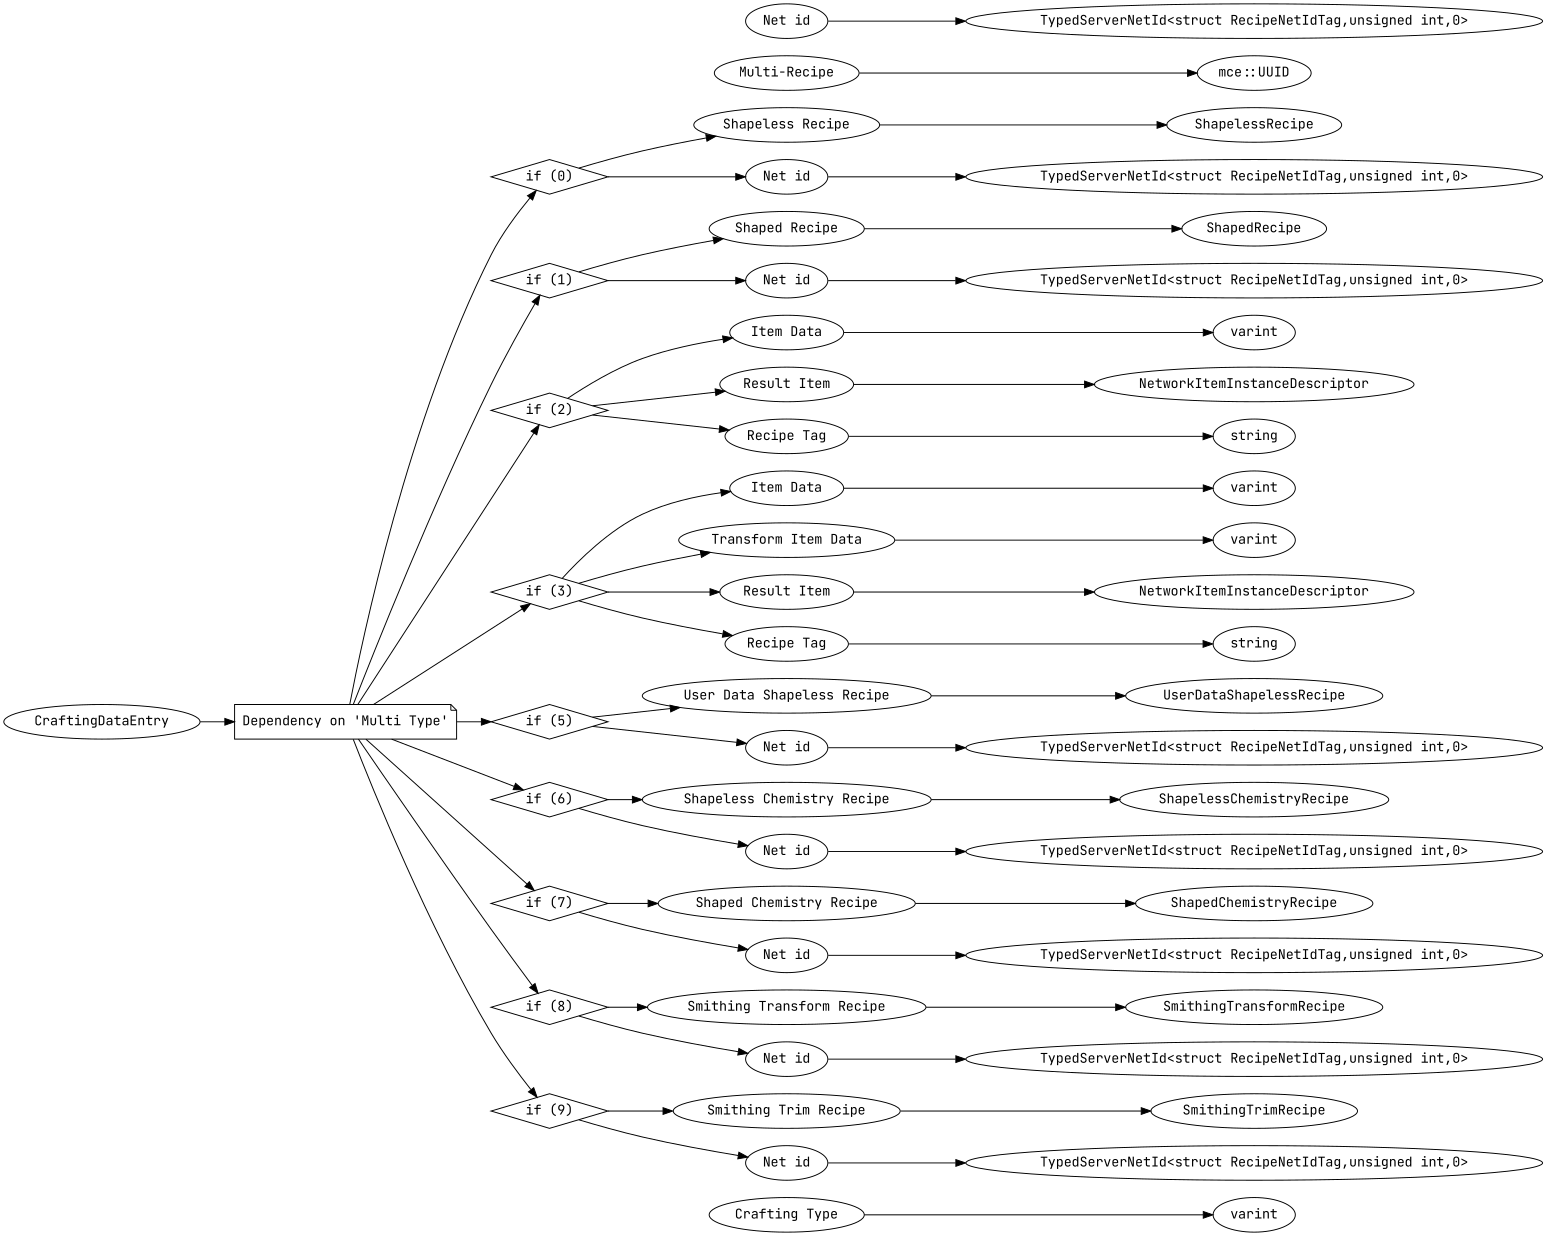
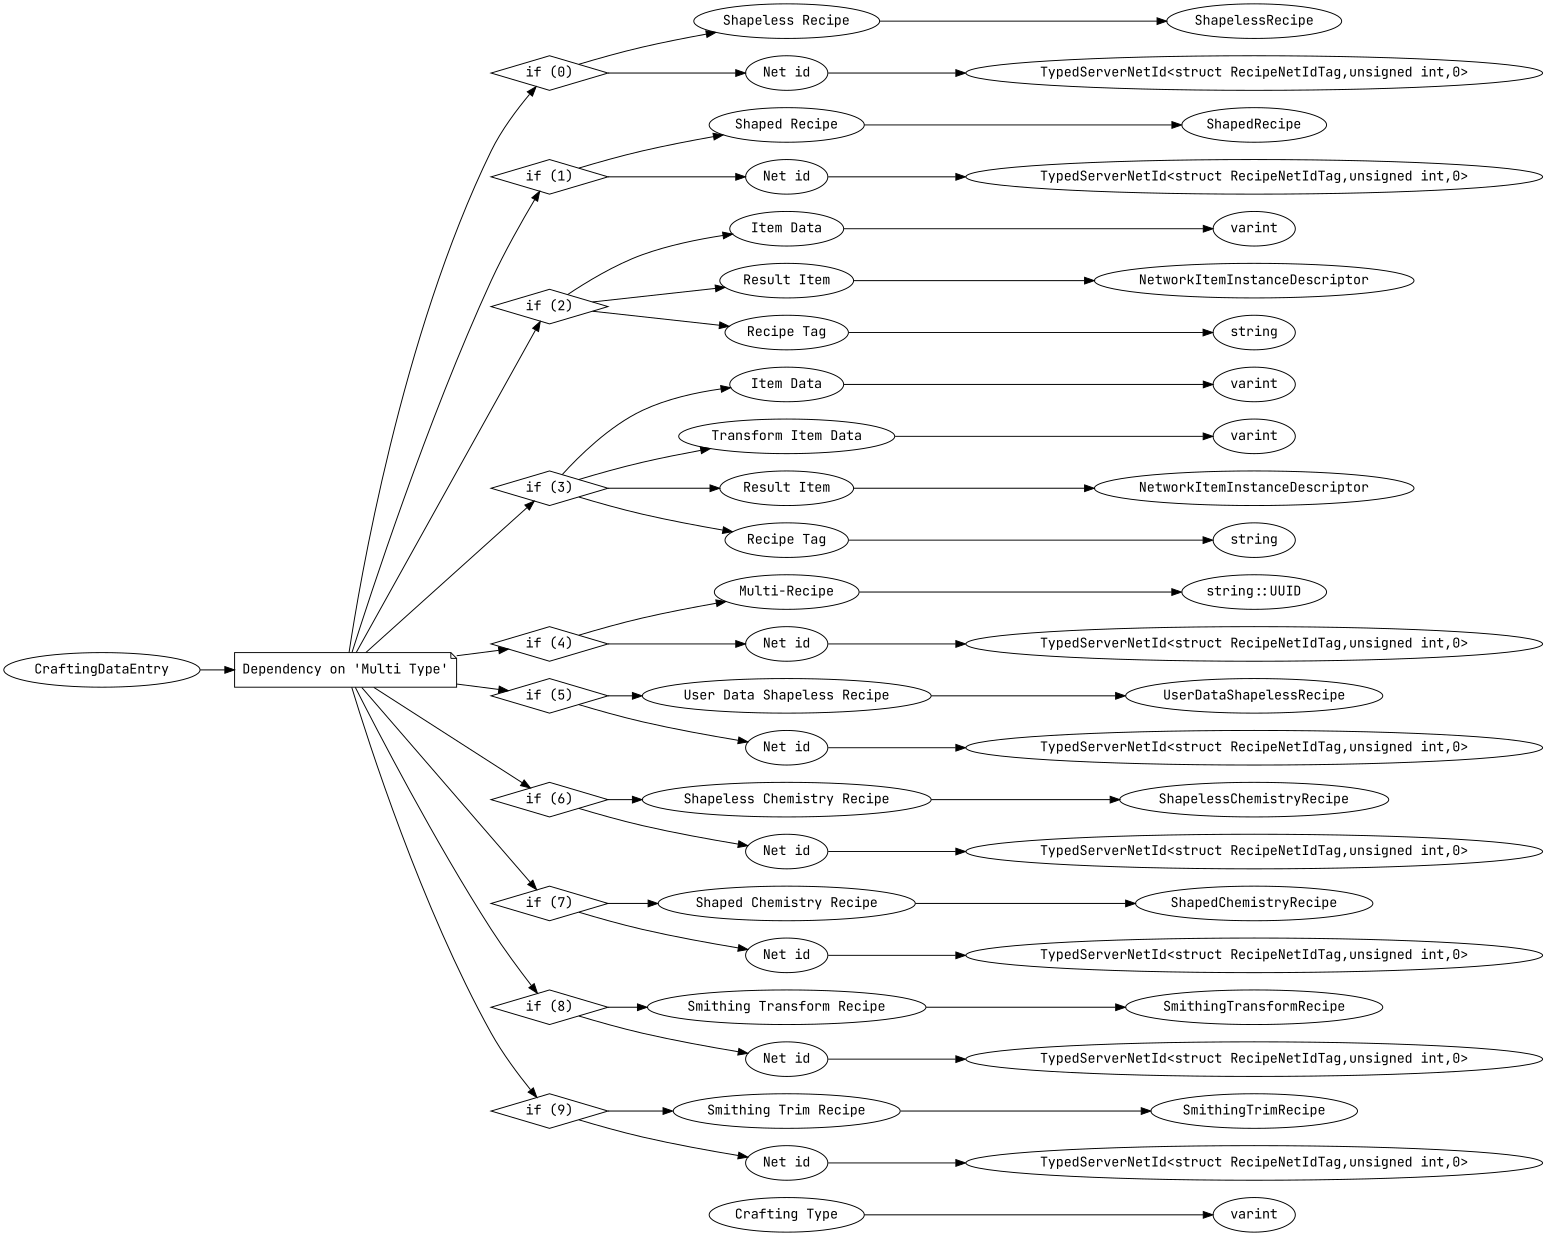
node "mce::UUID": label "mce::UUID" -> "string::UUID"
node "if (4)": added
